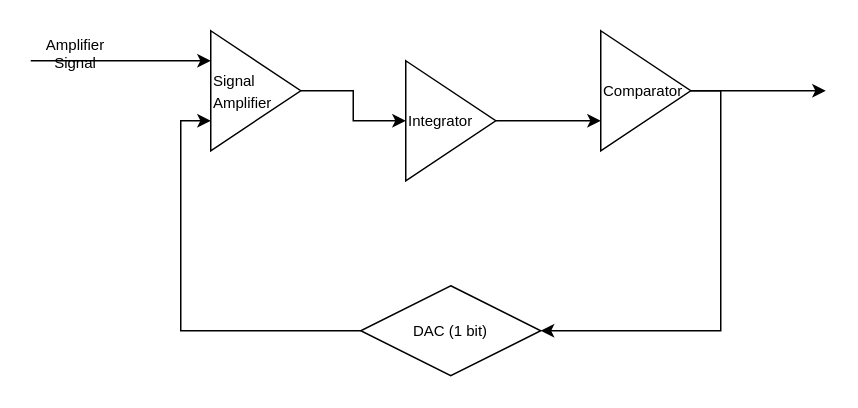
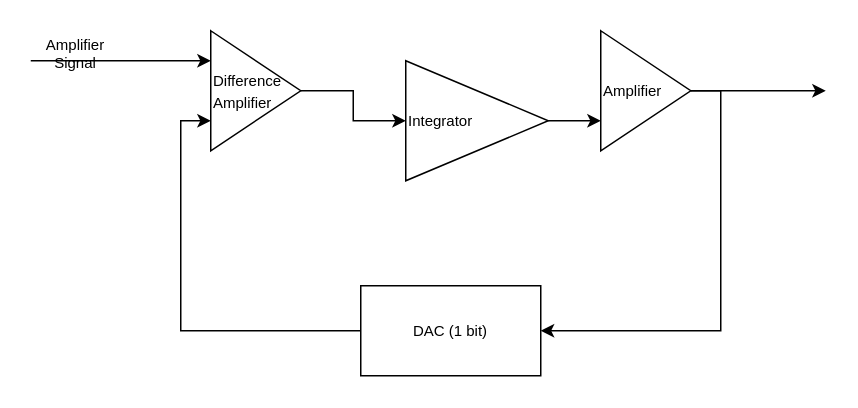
node "Signal Amplifier": label "Signal Amplifier" -> "Difference Amplifier"
node "Comparator": label "Comparator" -> "Amplifier"
node "Integrator": size 90x120 -> 143x120
node "DAC (1 bit)": shape diamond -> rectangle
